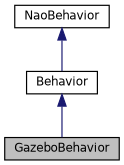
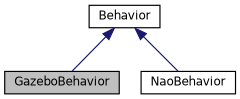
edge "Behavior" -> "NaoBehavior": reversed
